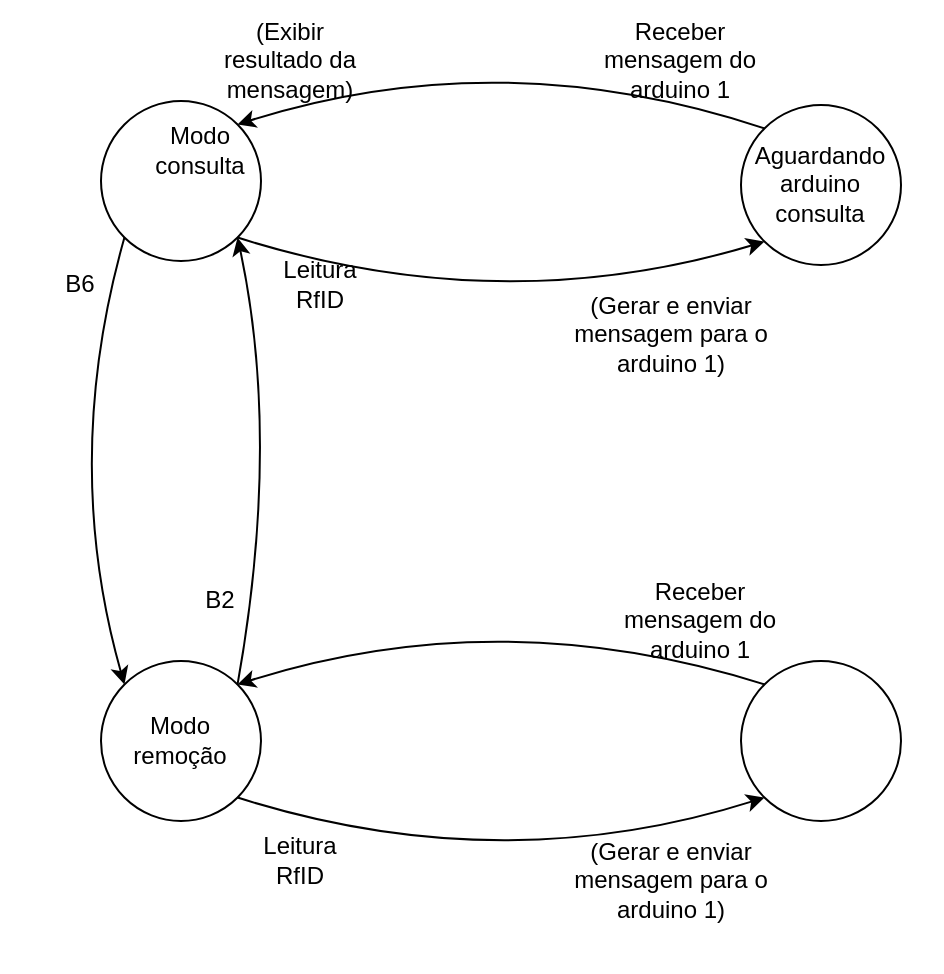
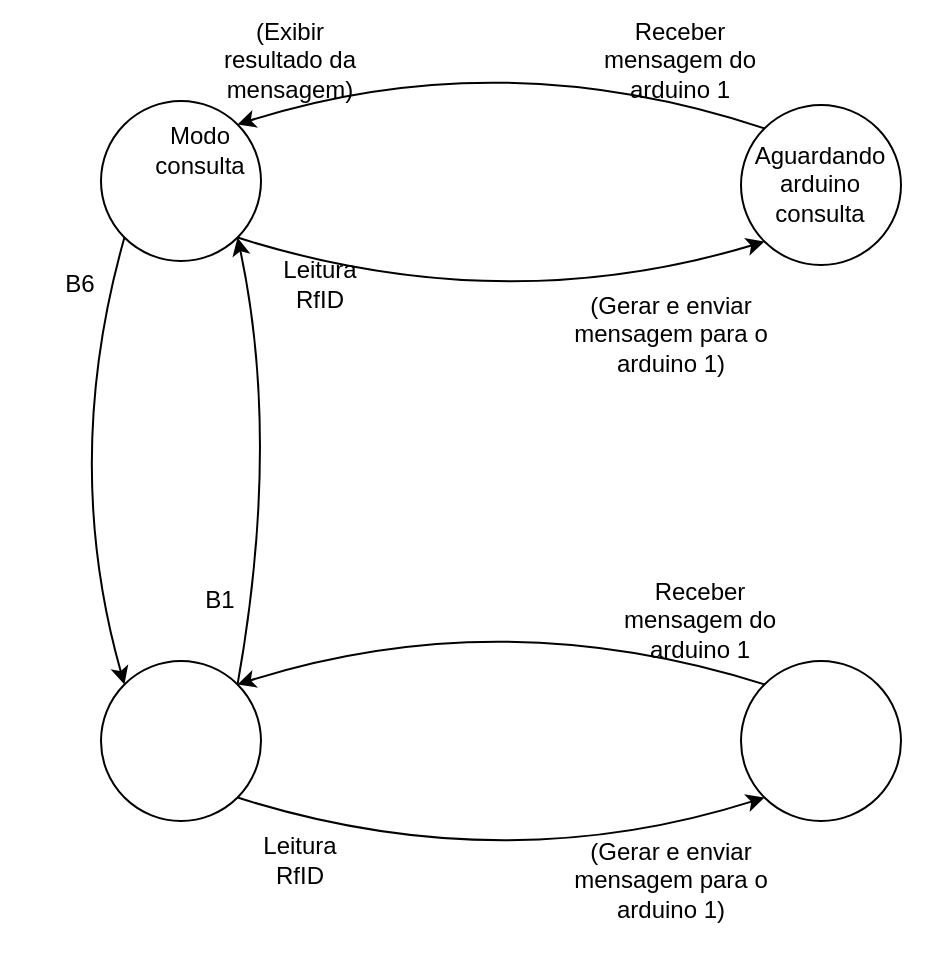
node "B2": label "B2" -> "B1"
node "Modo remoção": removed
